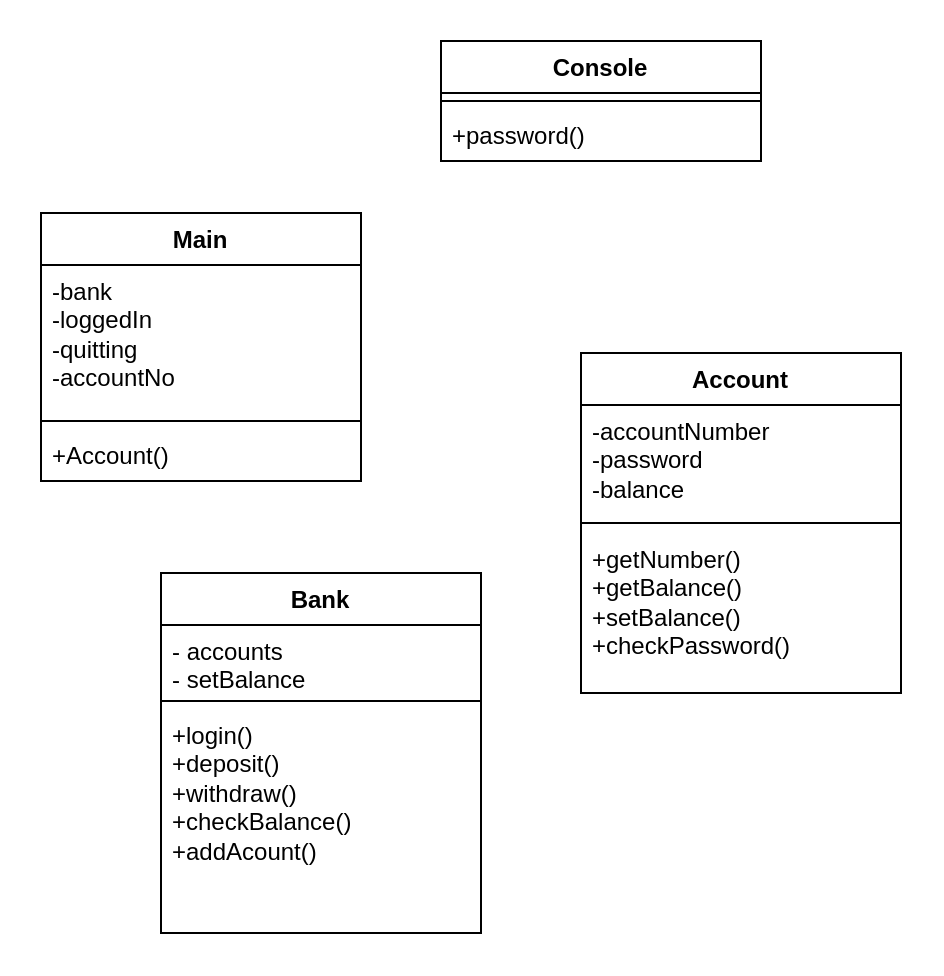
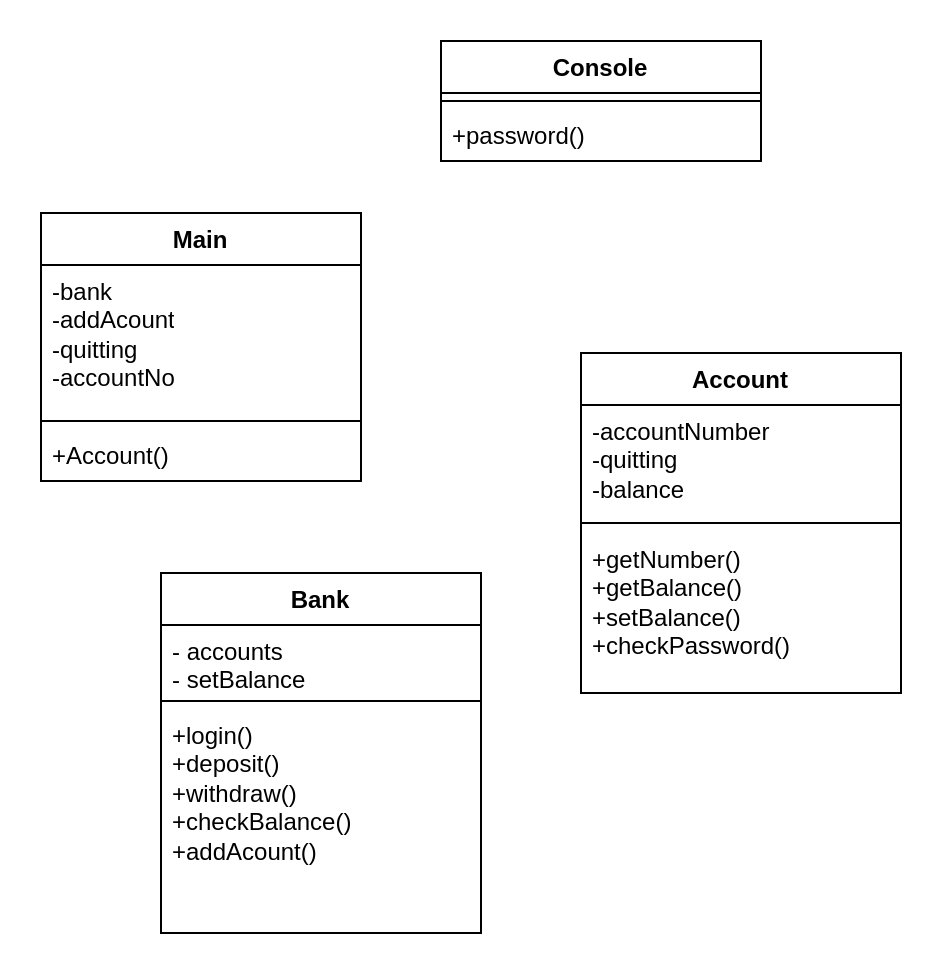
node "-bank -loggedIn -quitting -accountNo": label "-bank -loggedIn -quitting -accountNo" -> "-bank -addAcount -quitting -accountNo"
node "-accountNumber -password -balance": label "-accountNumber -password -balance" -> "-accountNumber -quitting -balance"
